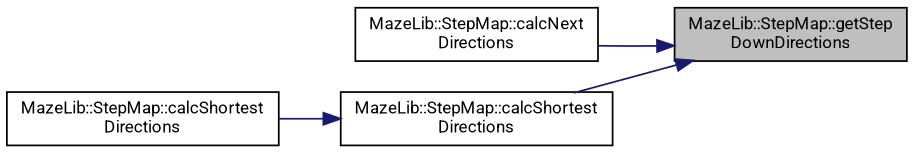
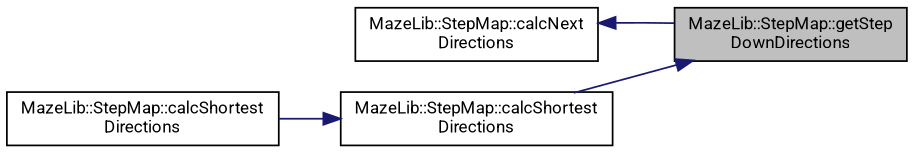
edge "MazeLib::StepMap::calcNext Directions" -> "MazeLib::StepMap::getStep DownDirections": reversed
